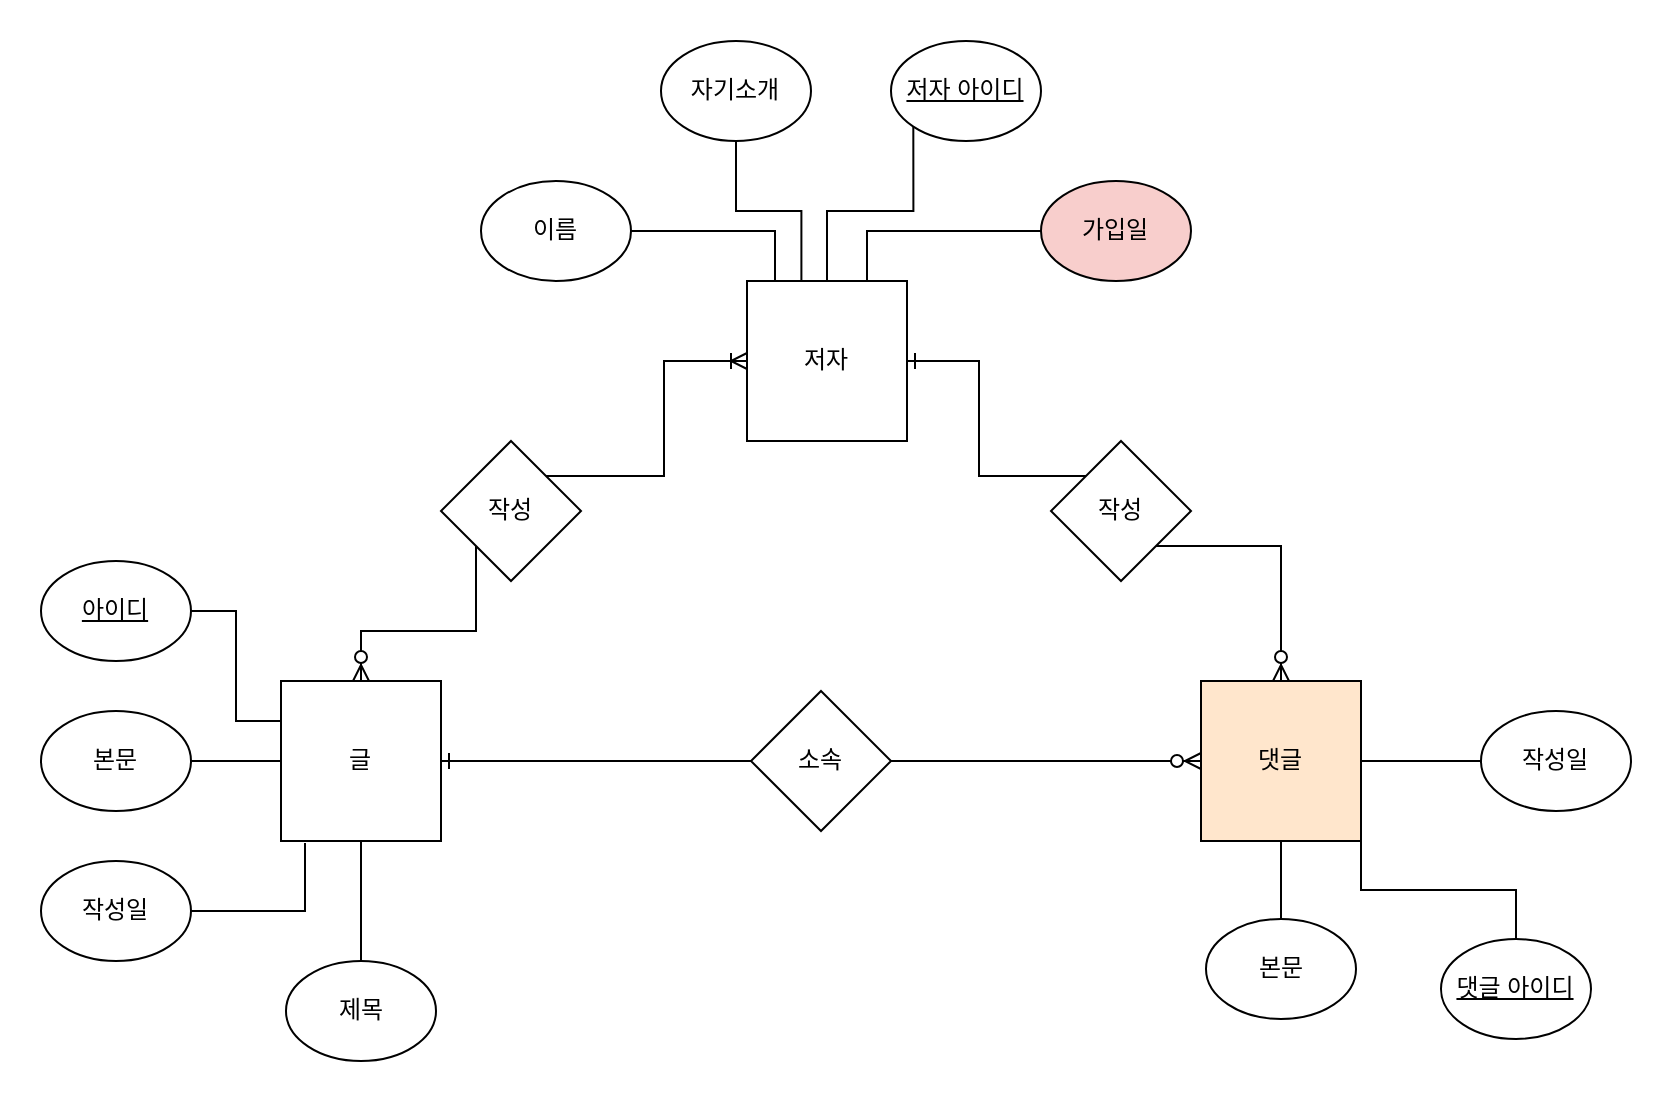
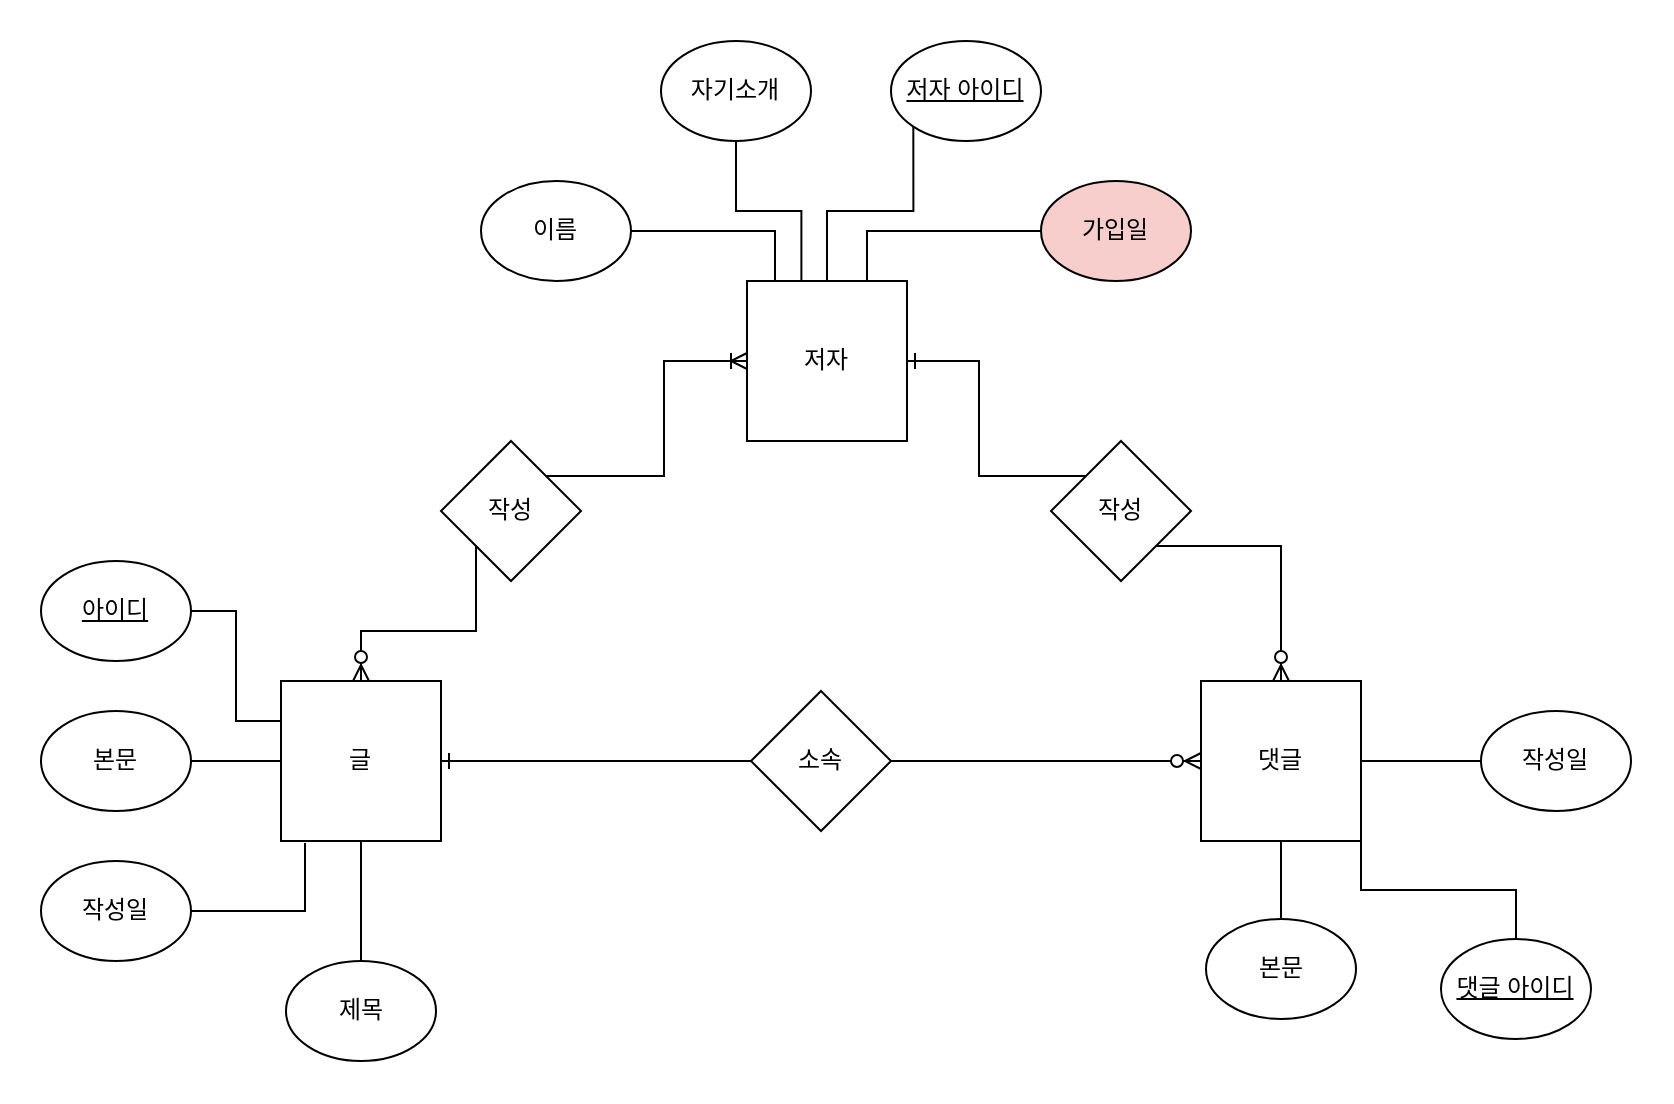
node "댓글": fillcolor #ffe6cc -> #ffffff
